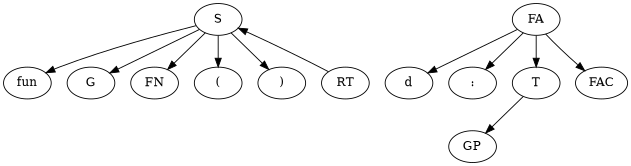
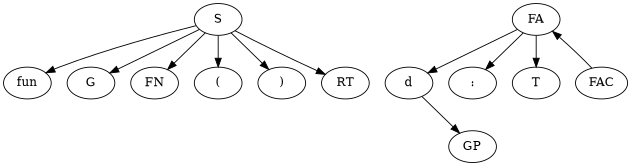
edge "FA" -> "FAC": reversed
edge "RT" -> "S": reversed
edge "T" -> "GP": now "d" -> "GP"
